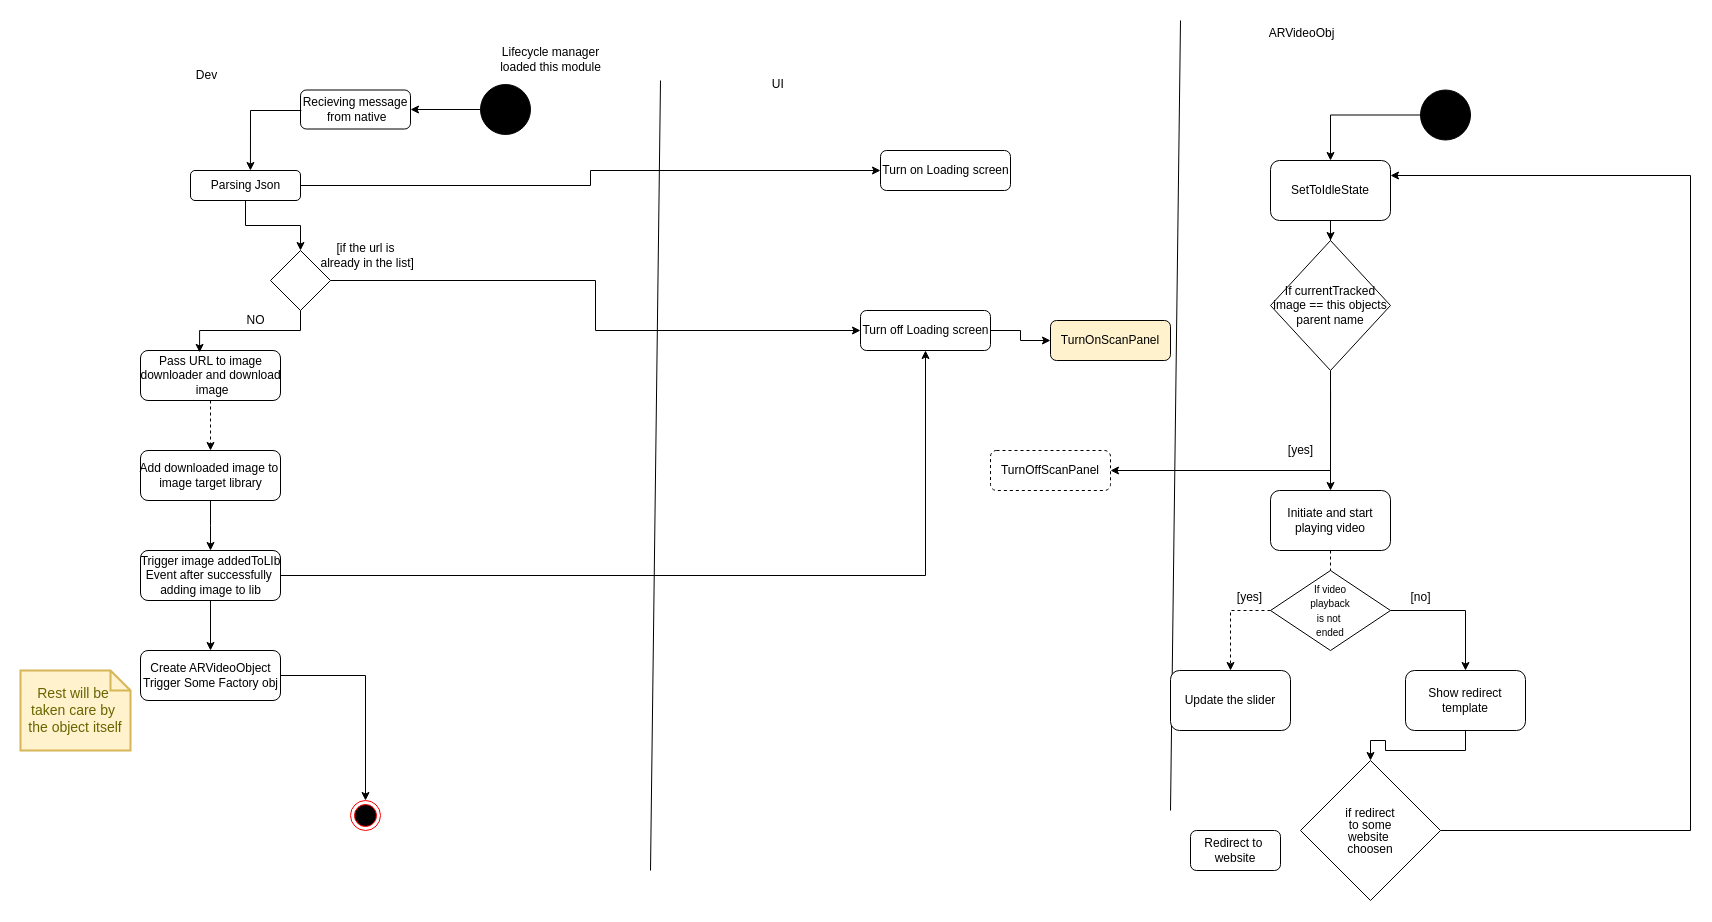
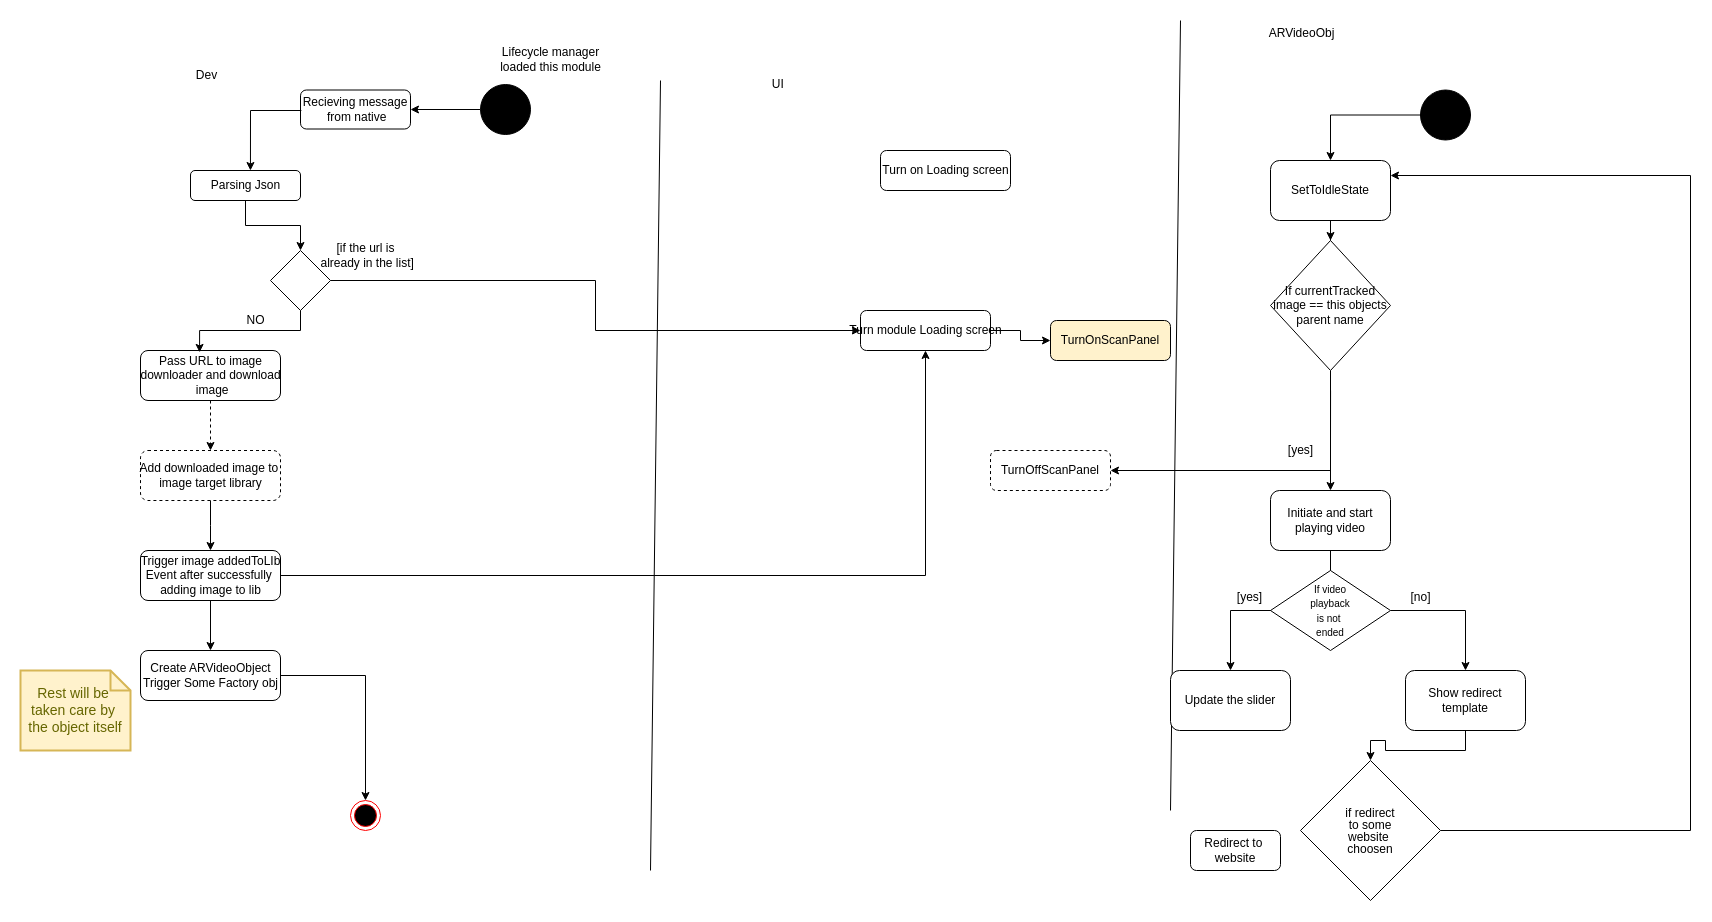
edge "Parsing Json" -> "Turn on Loading screen": removed
node "Turn off Loading screen": label "Turn off Loading screen" -> "Turn module Loading screen"
node "Add downloaded image to image target library": style solid -> dashed
edge "Initiate and start playing video" -> "Update the slider": style dashed -> solid
